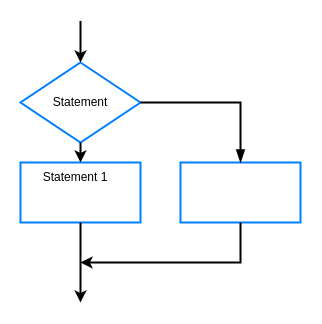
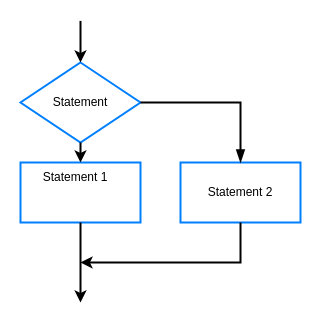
node "Statement 2": added
